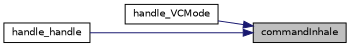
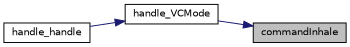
edge "handle_handle" -> "commandInhale": now "handle_handle" -> "handle_VCMode"
